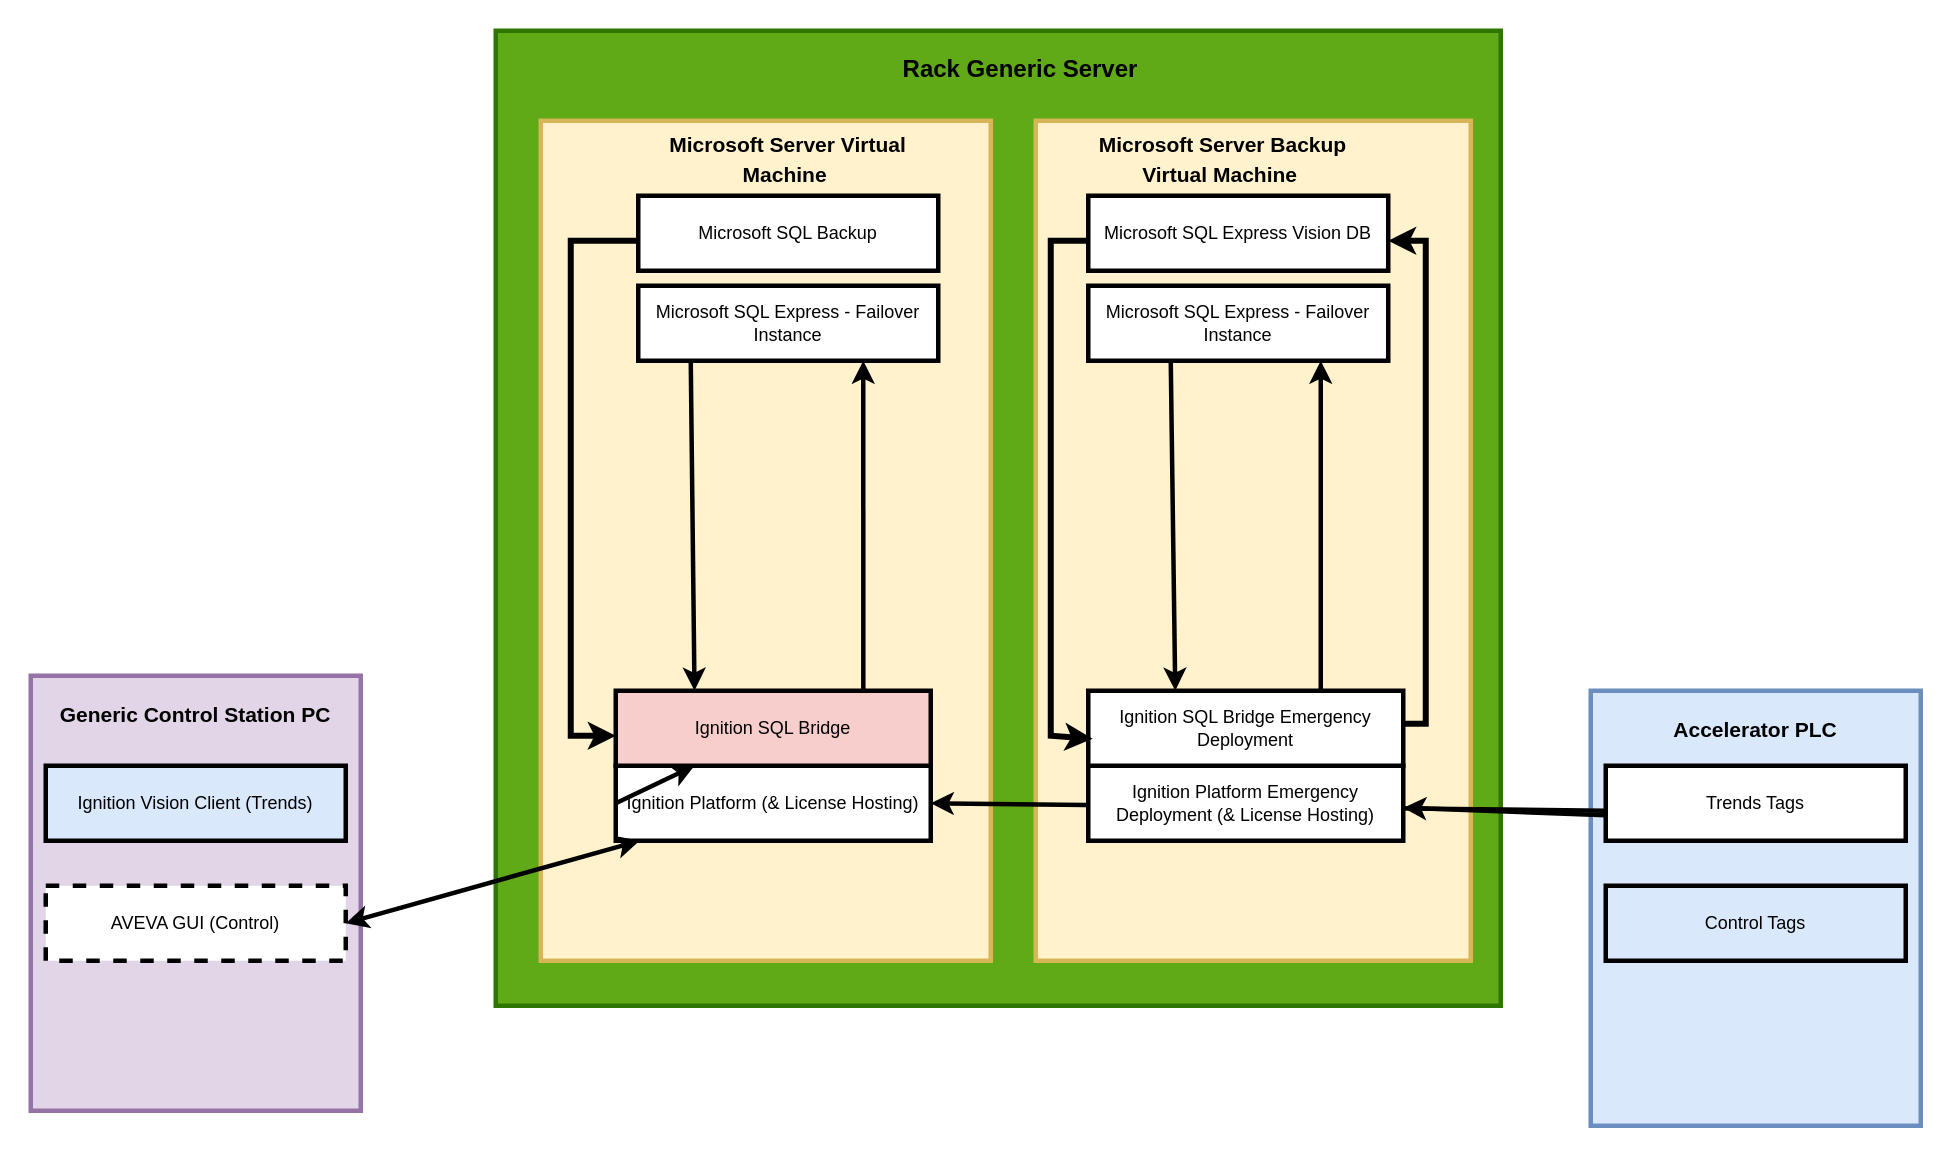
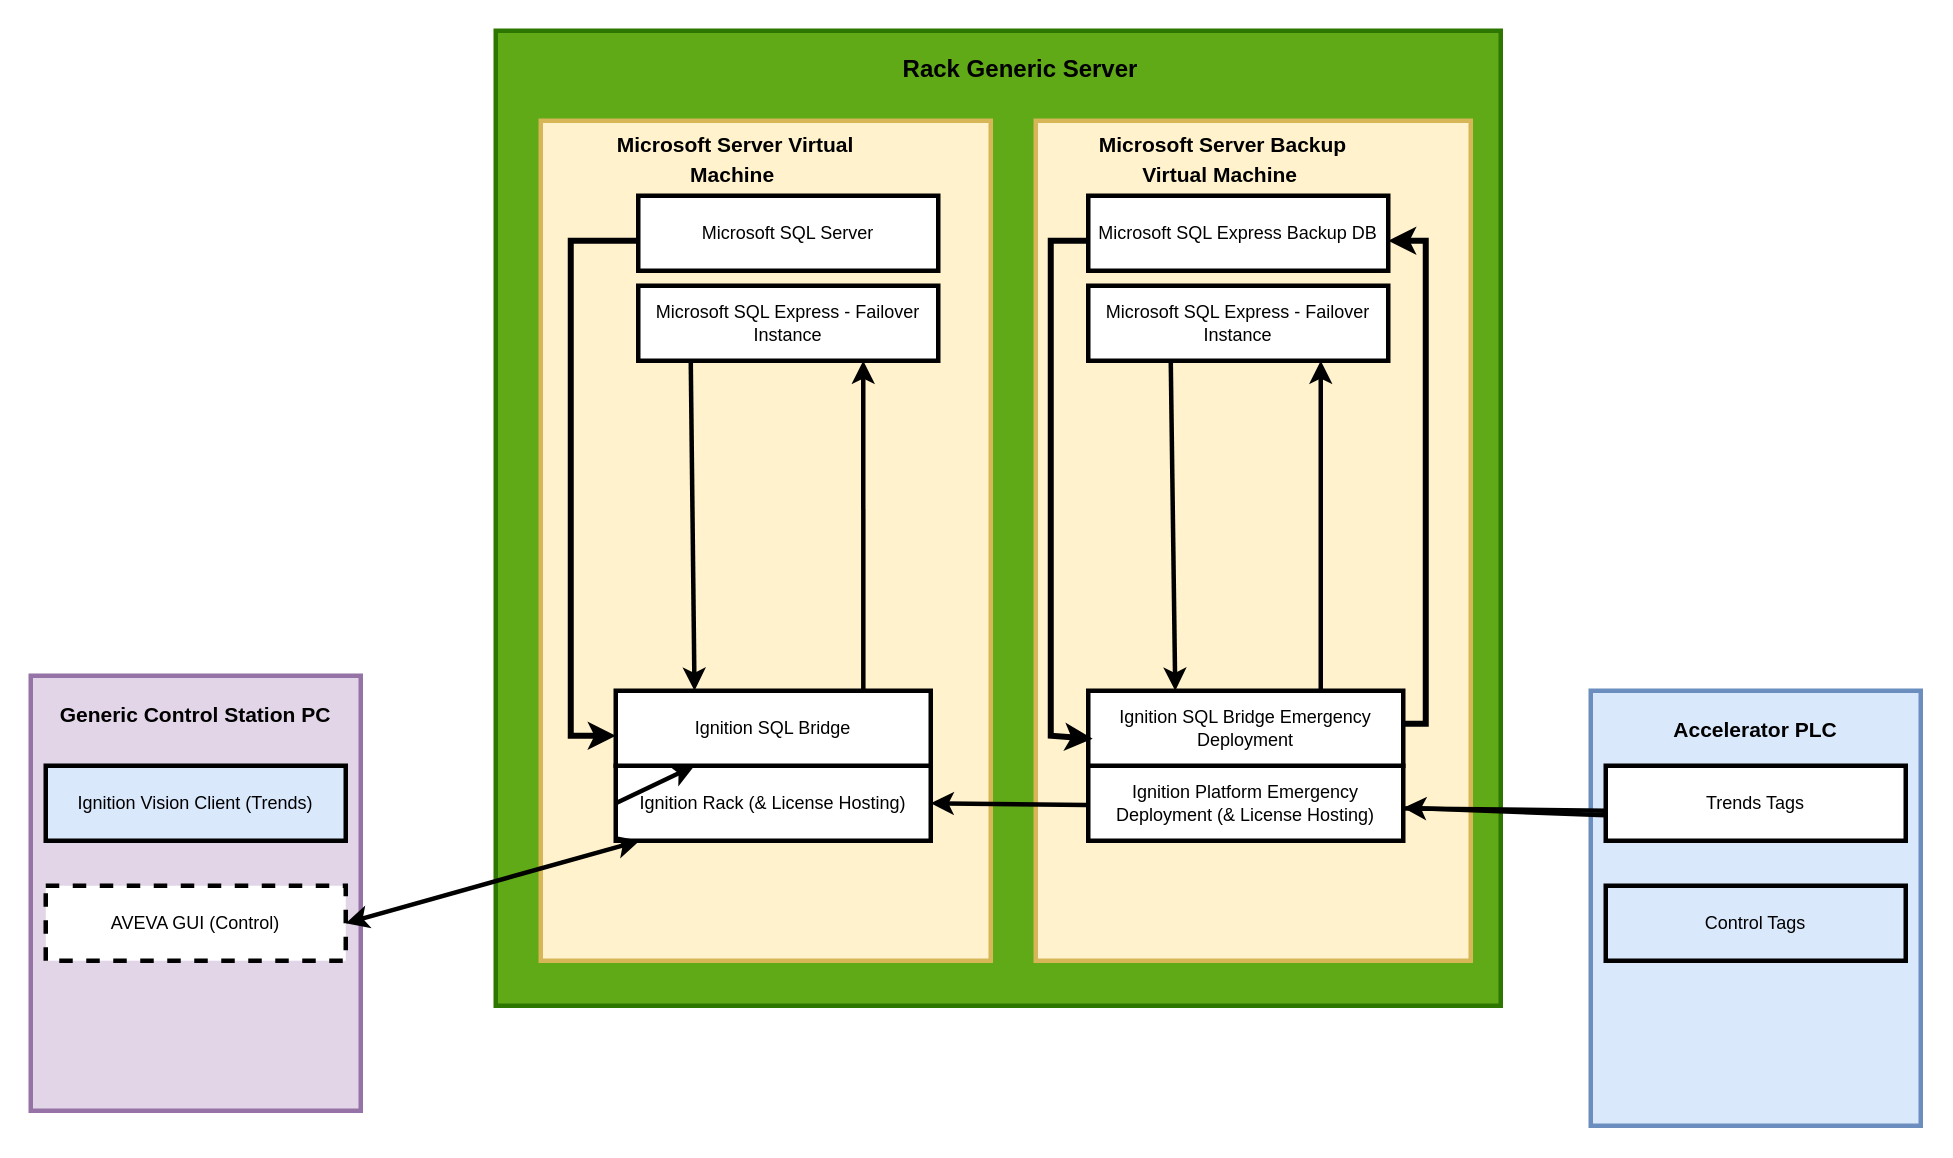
node "Microsoft Server Virtual Machine": moved (788, 158) -> (736, 158)
node "Microsoft SQL Backup": label "Microsoft SQL Backup" -> "Microsoft SQL Server"
node "Microsoft SQL Express Vision DB": label "Microsoft SQL Express Vision DB" -> "Microsoft SQL Express Backup DB"
node "Ignition SQL Bridge": fillcolor #f8cecc -> #ffffff
node "Ignition Platform (& License Hosting)": label "Ignition Platform (& License Hosting)" -> "Ignition Rack (& License Hosting)"
